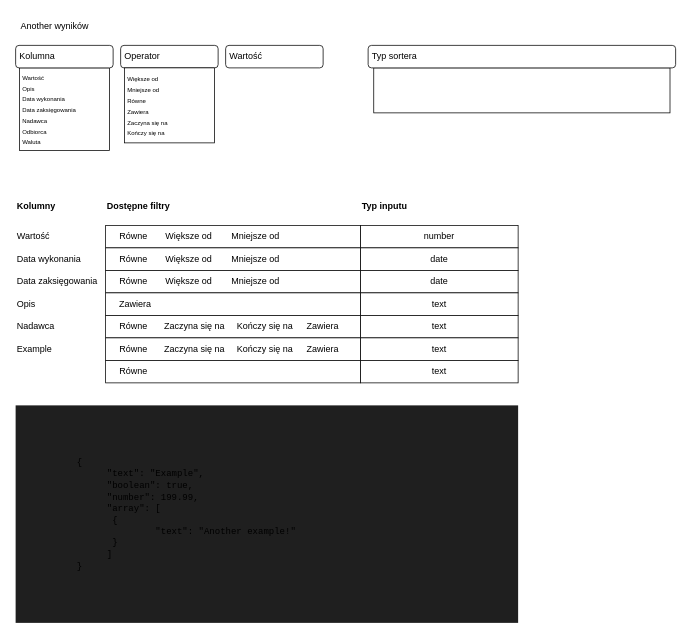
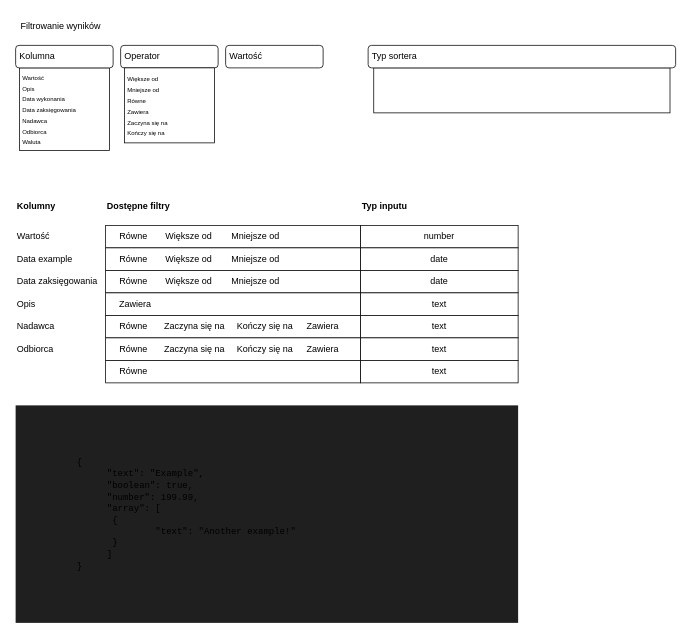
node "Another wyników": label "Another wyników" -> "Filtrowanie wyników"
node "Data wykonania": label "Data wykonania" -> "Data example"
node "Example": label "Example" -> "Odbiorca"
